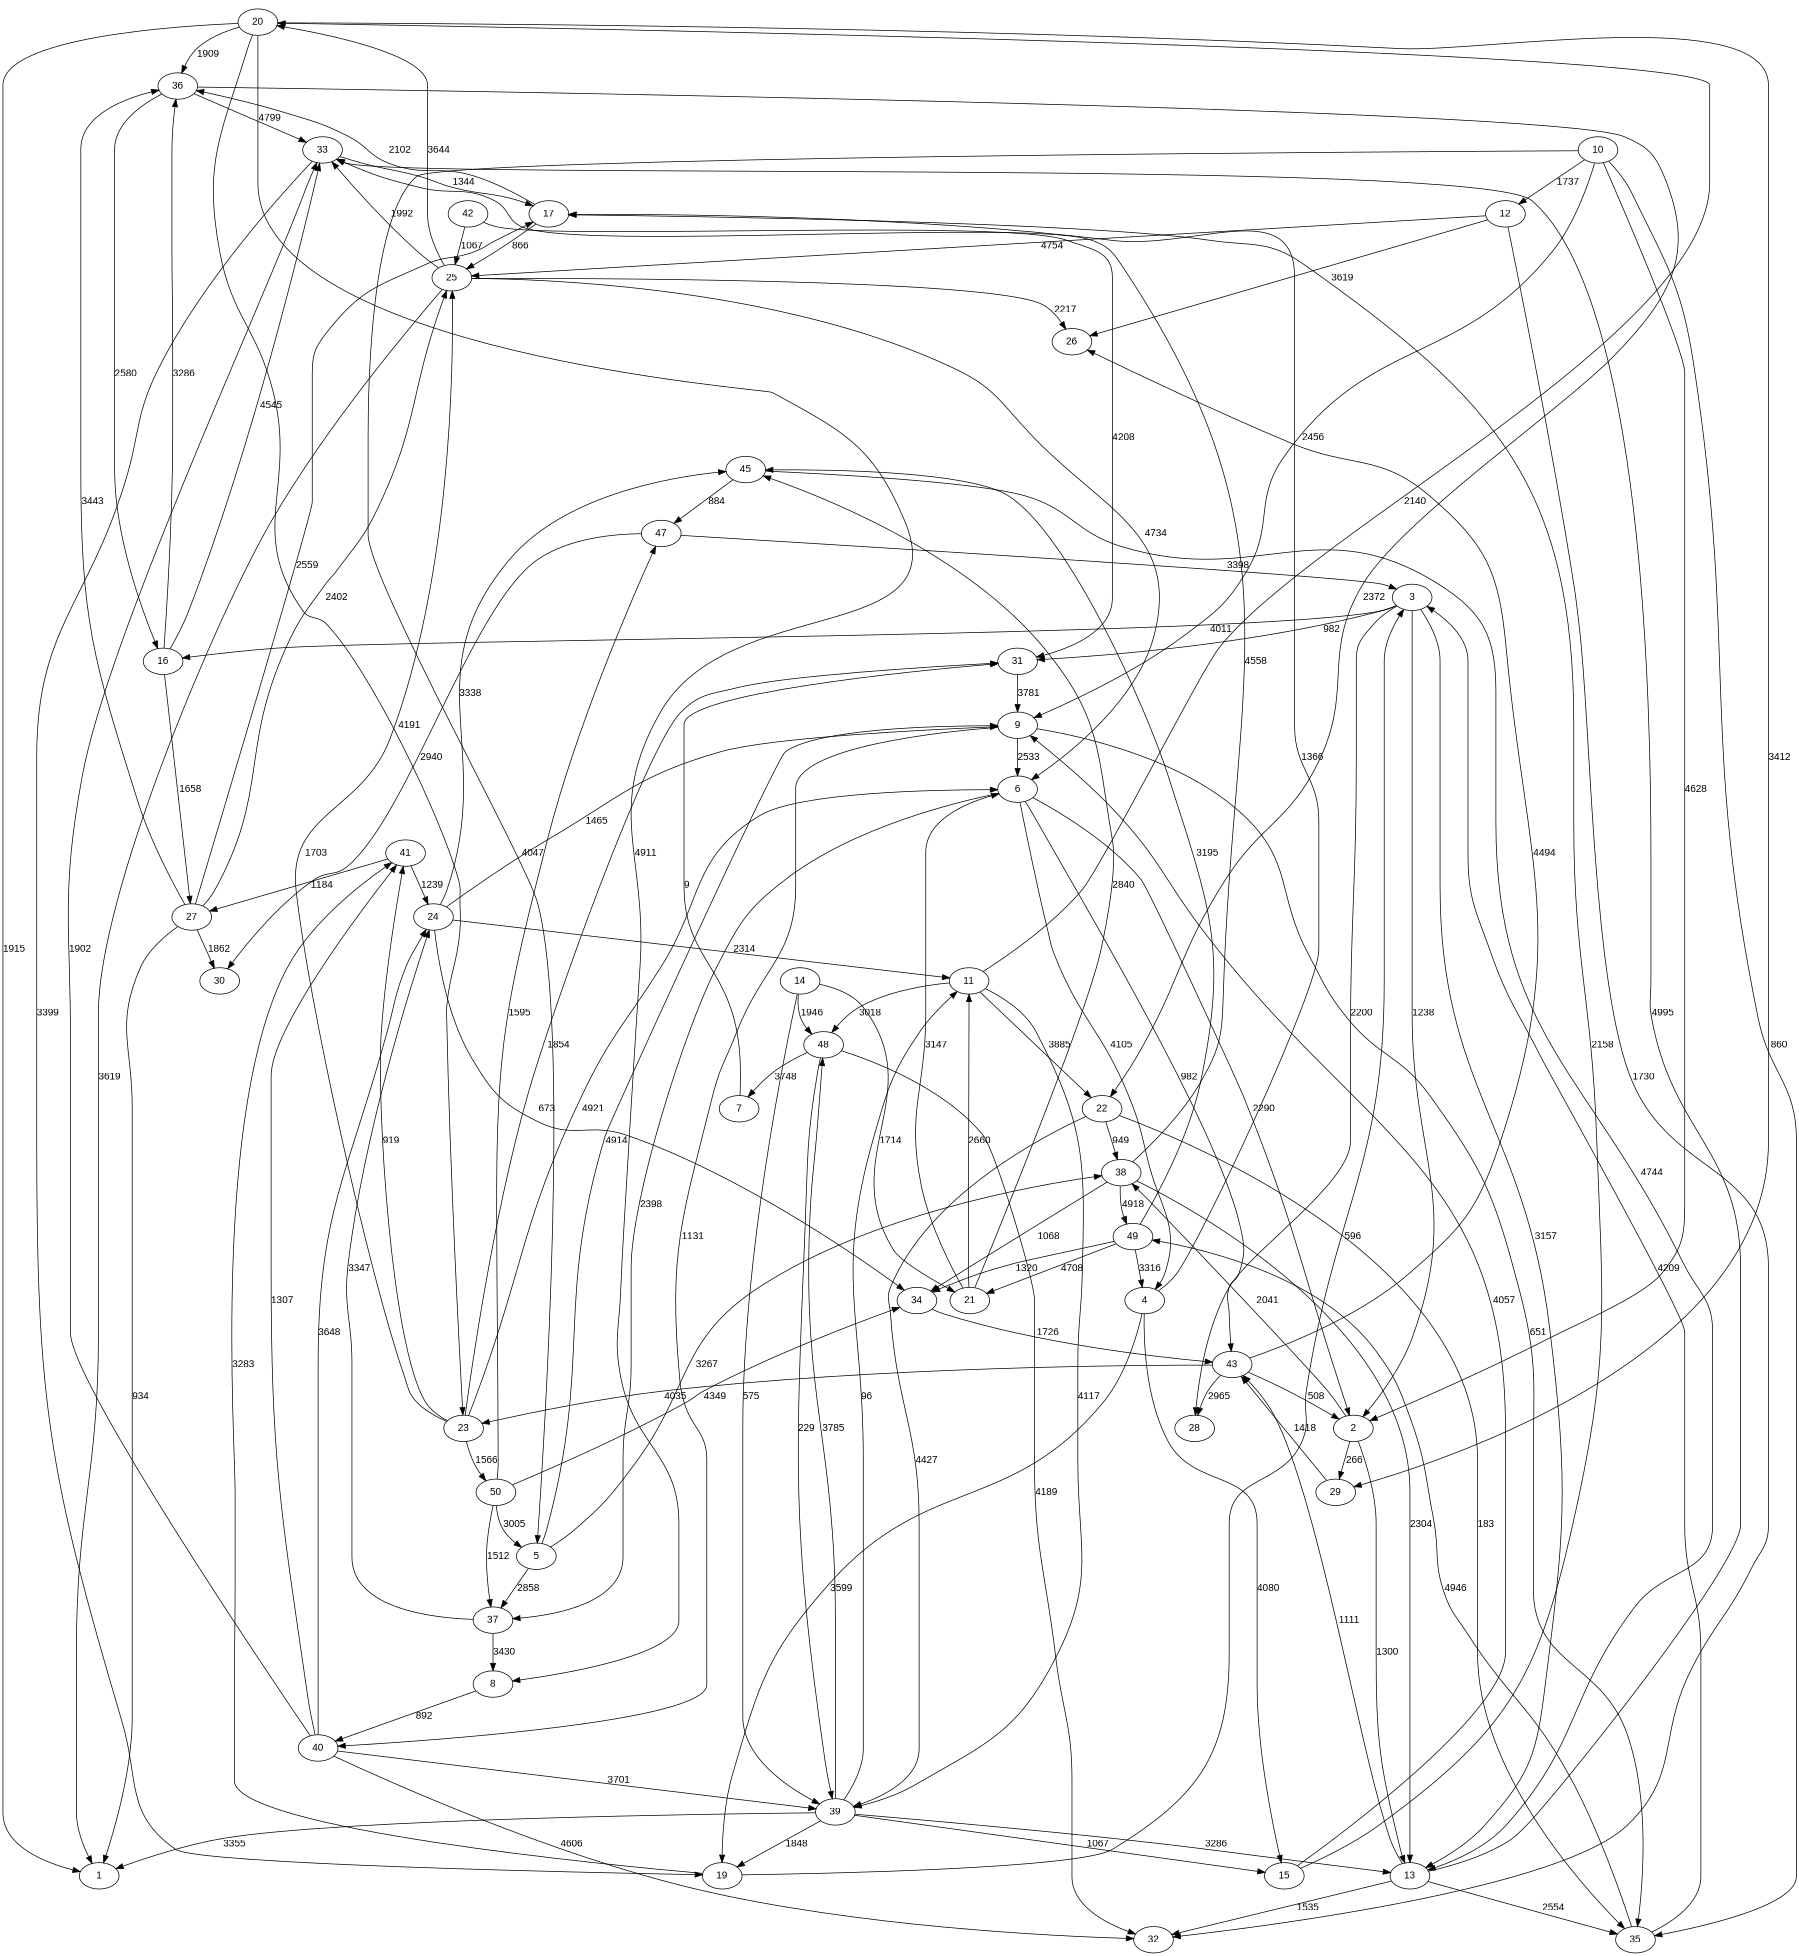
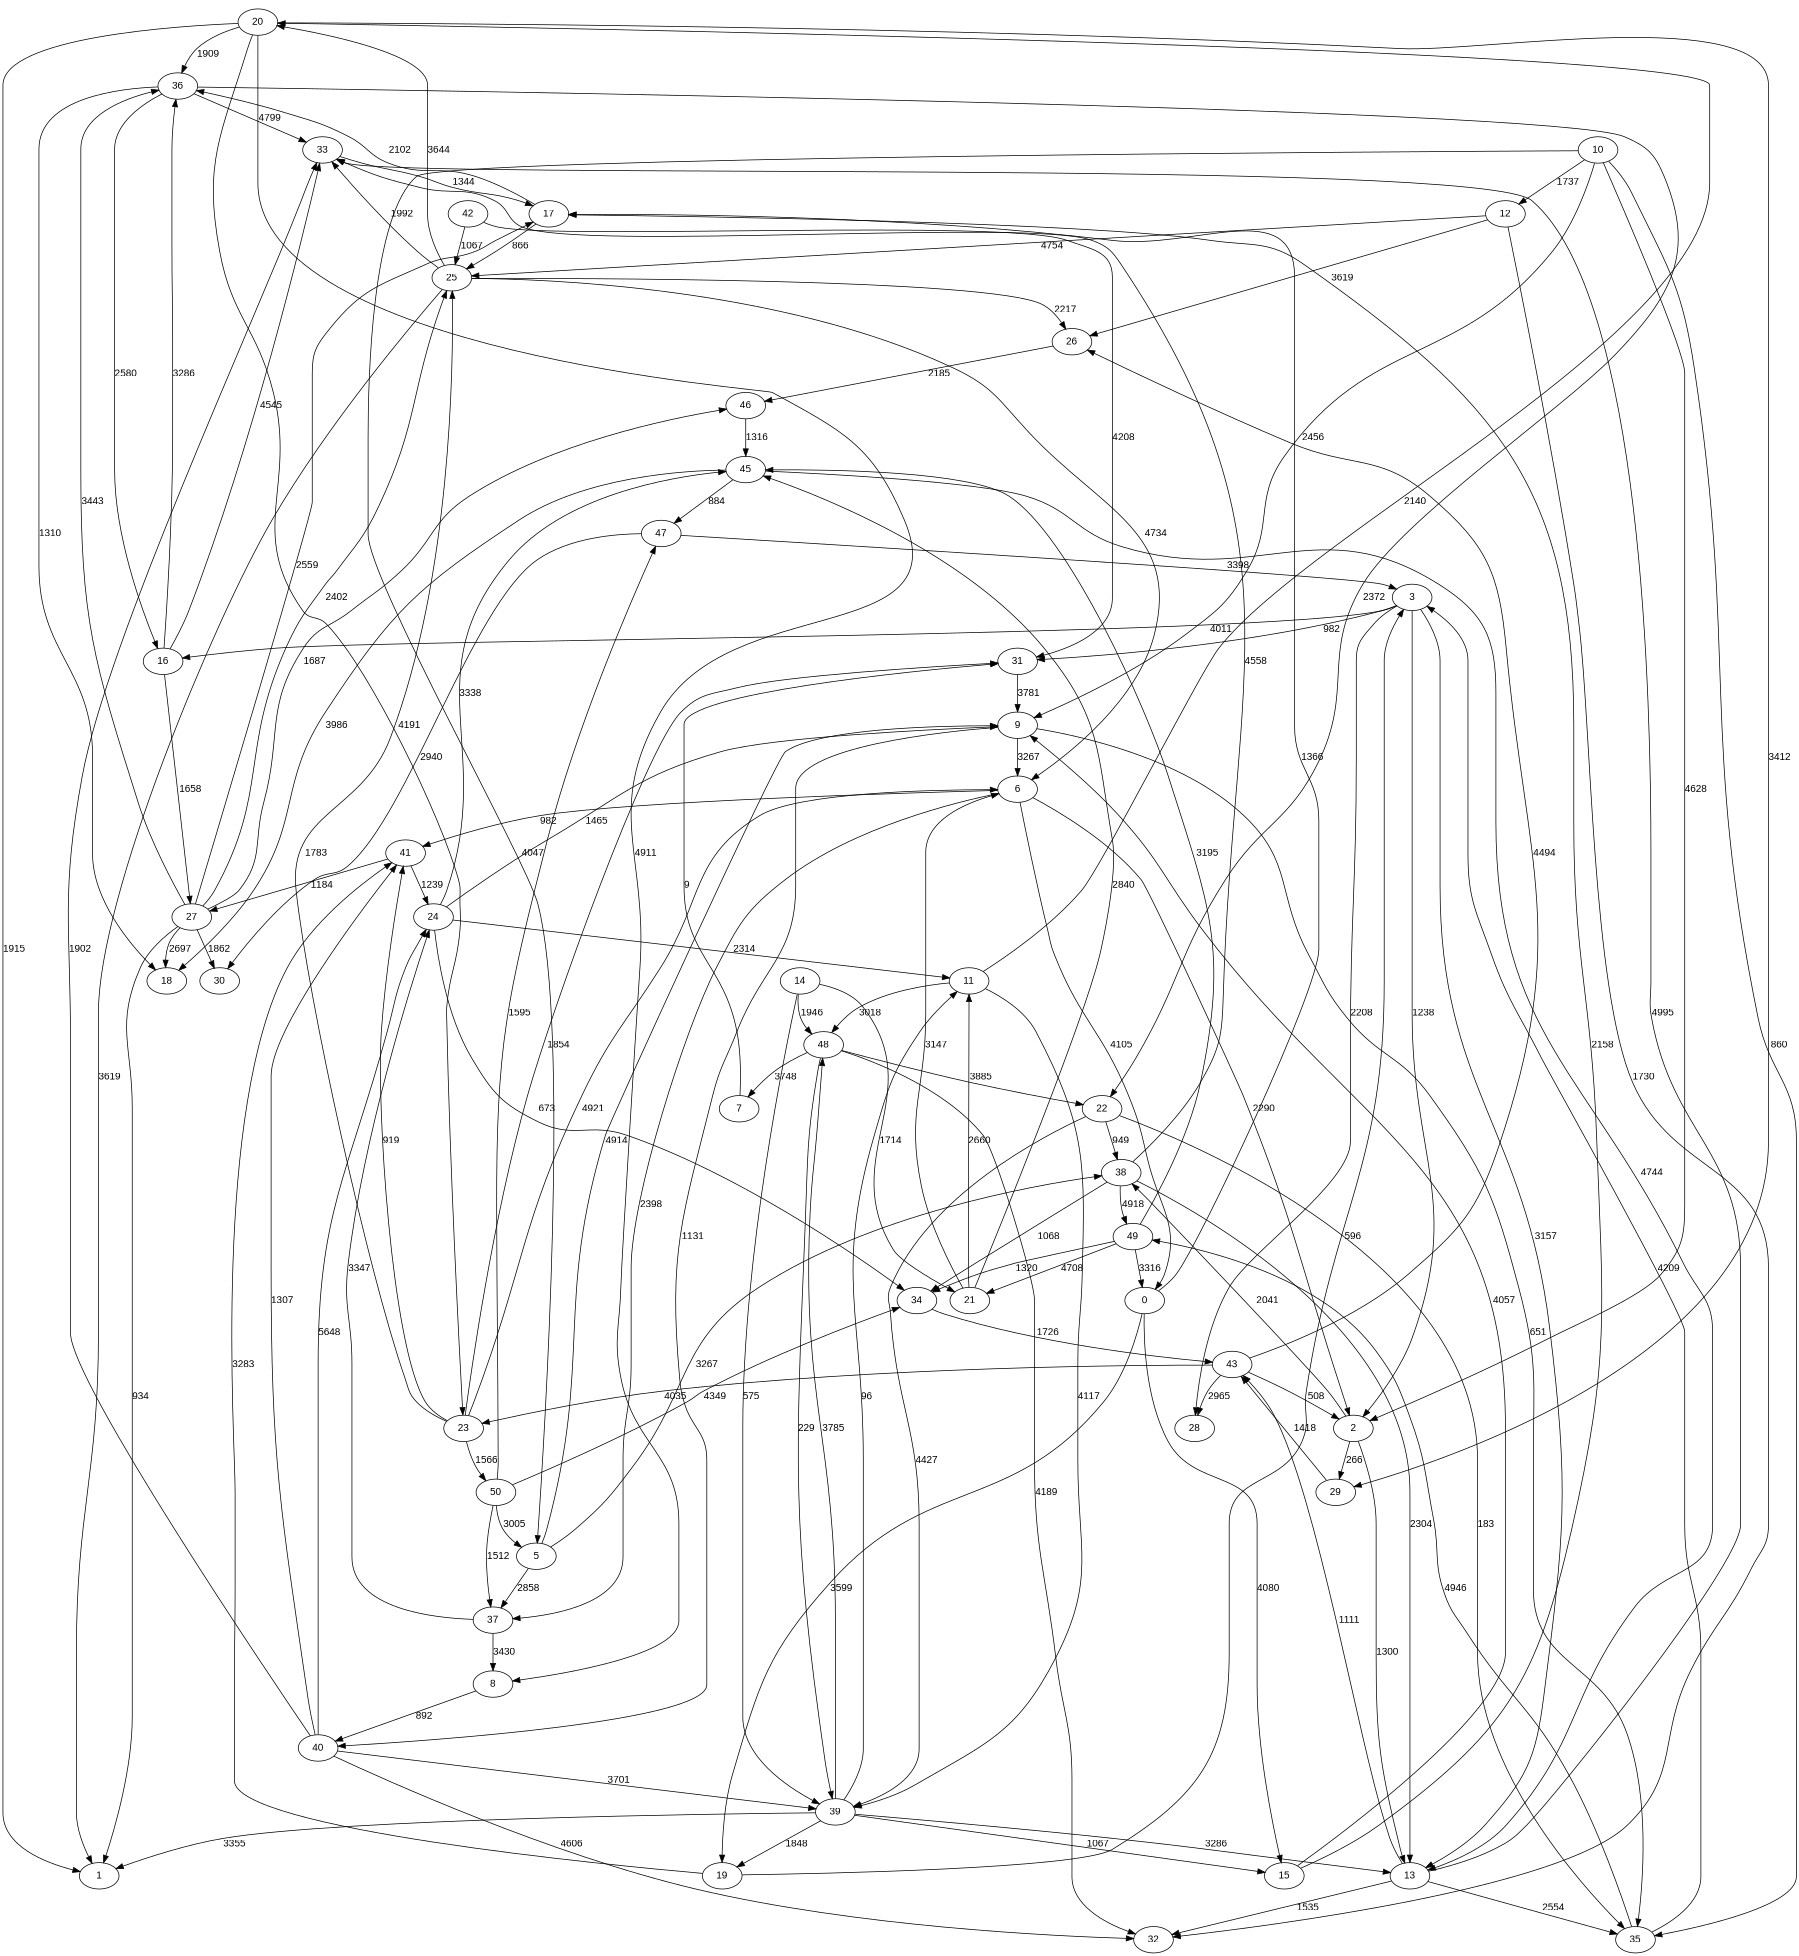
node "46": added
edge "9" -> "6": label "2533" -> "3267"
edge "23" -> "25": label "1703" -> "1783"
node "18": added
edge "3" -> "28": label "2200" -> "2208"
edge "11" -> "22": now "48" -> "22"
edge "6" -> "43": now "6" -> "41"
edge "33" -> "19": removed, label "3399"
node "4": label "4" -> "0"
edge "40" -> "24": label "3648" -> "5648"
